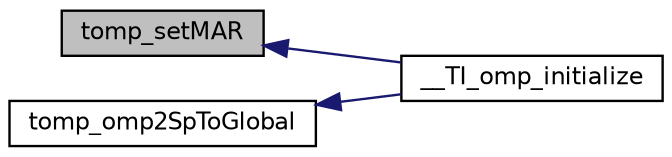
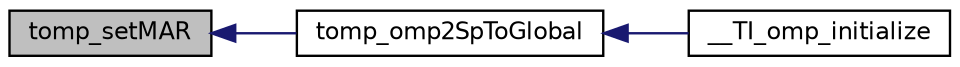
edge "__TI_omp_initialize" -> "tomp_setMAR": now "tomp_omp2SpToGlobal" -> "tomp_setMAR"
